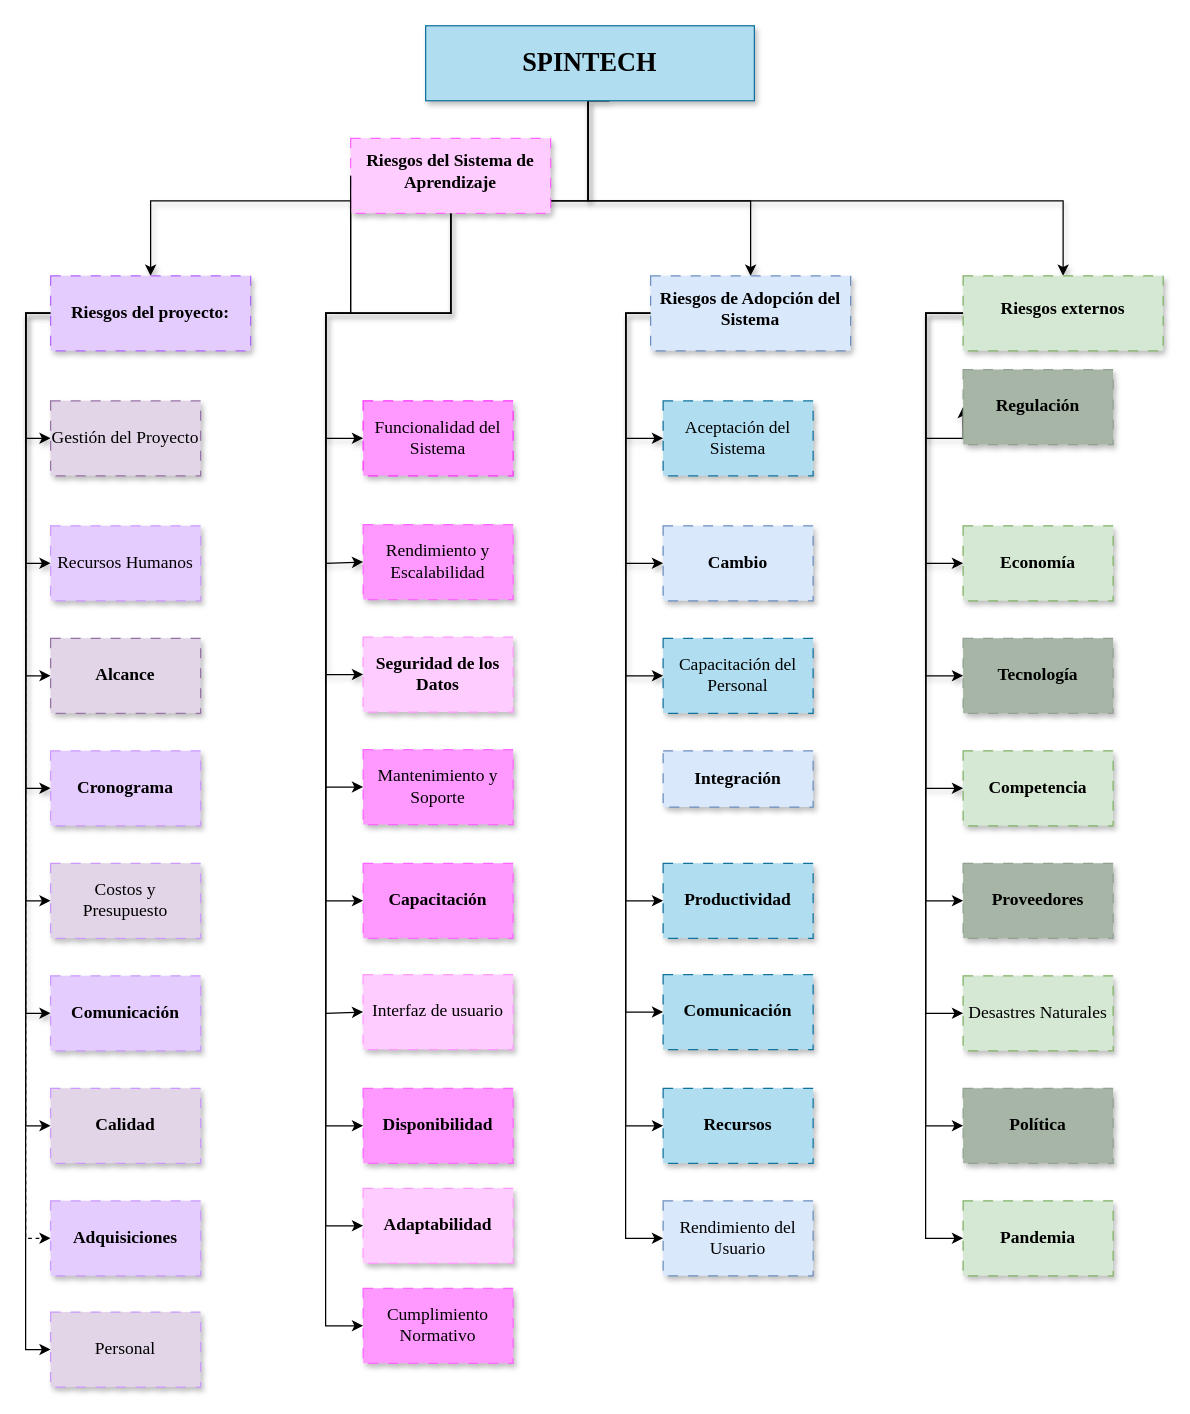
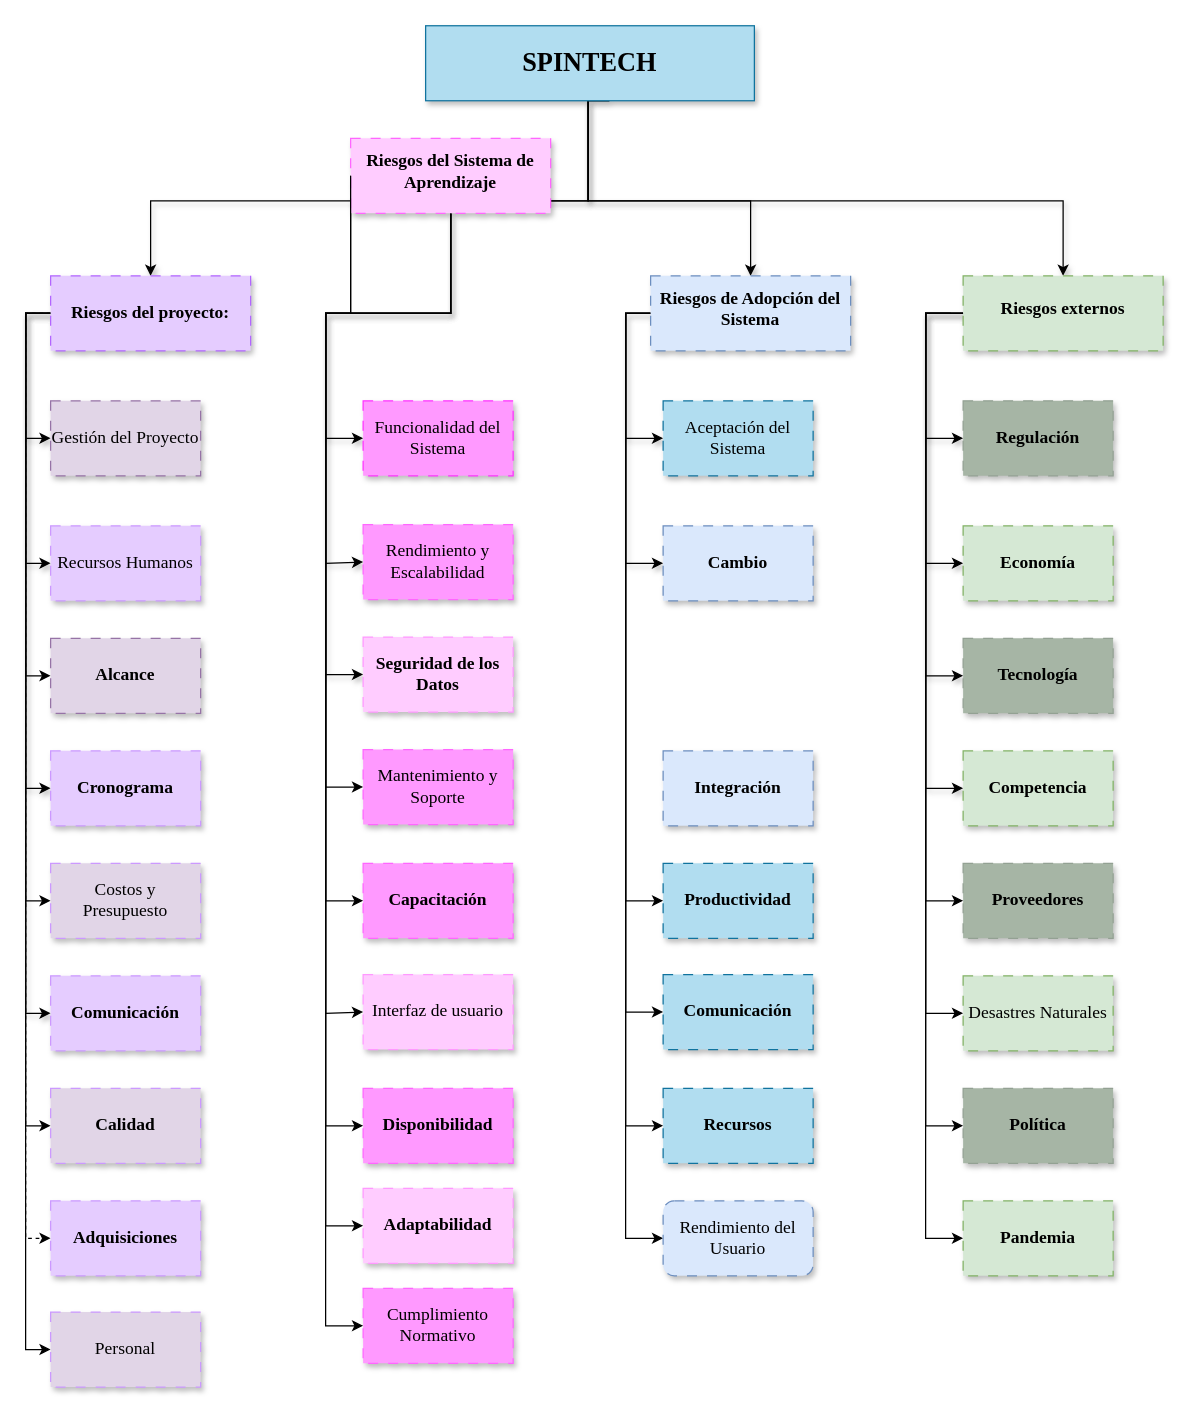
node "Regulación": moved (1038, 407) -> (1038, 438)
edge "Riesgos de Adopción del Sistema" -> "Capacitación del Personal": removed
node "Capacitación del Personal": removed
node "Integración": size 150x56 -> 150x75
node "Rendimiento del Usuario": shape rectangle -> rounded rectangle
